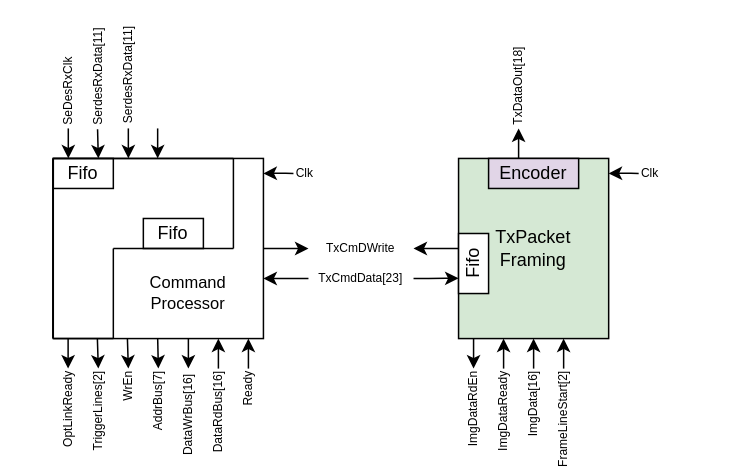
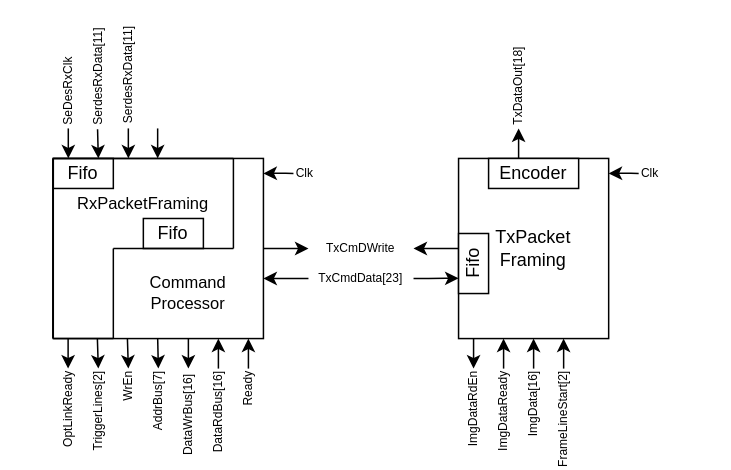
node "Encoder": fillcolor #e1d5e7 -> #ffffff
node "RxPacketFraming": added
node "TxPacket Framing": fillcolor #d5e8d4 -> #ffffff
